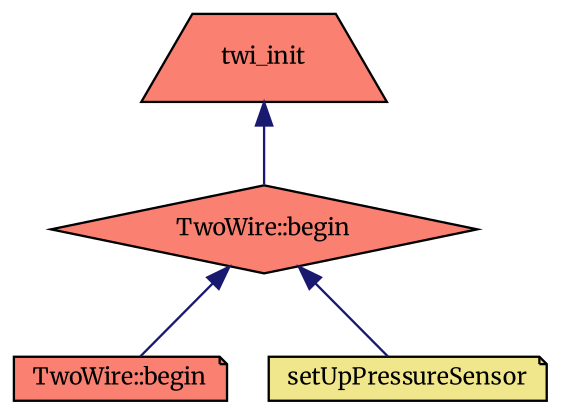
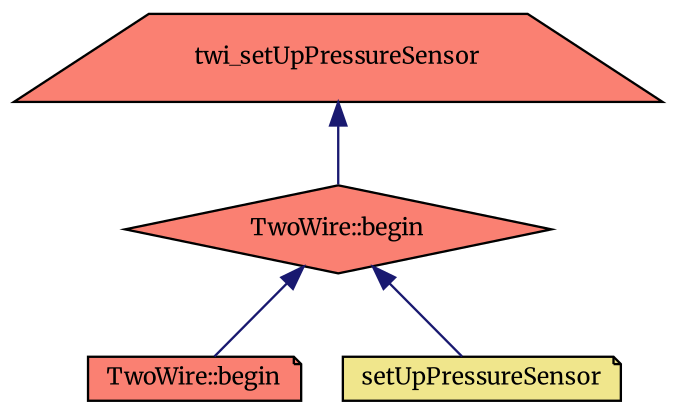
node "twi_init": label "twi_init" -> "twi_setUpPressureSensor"
